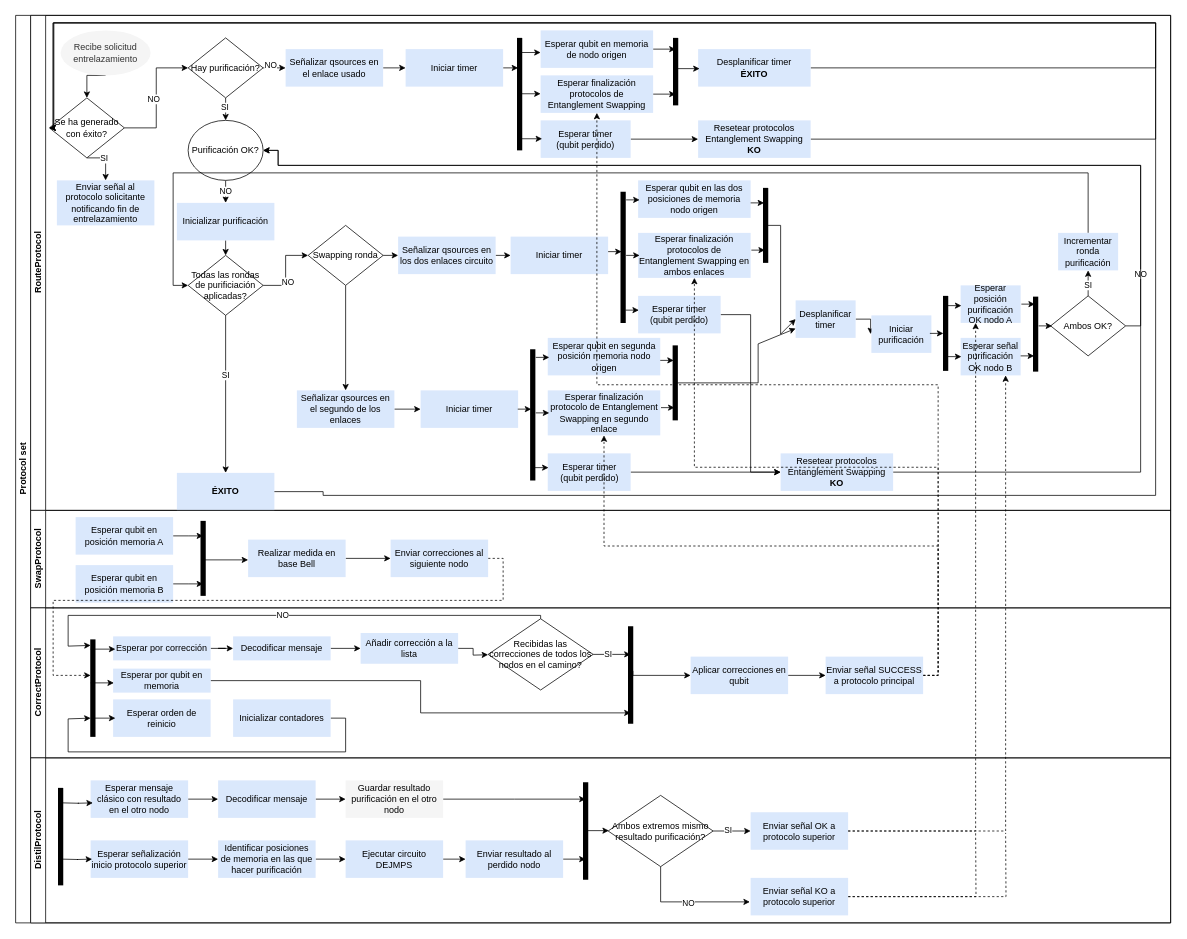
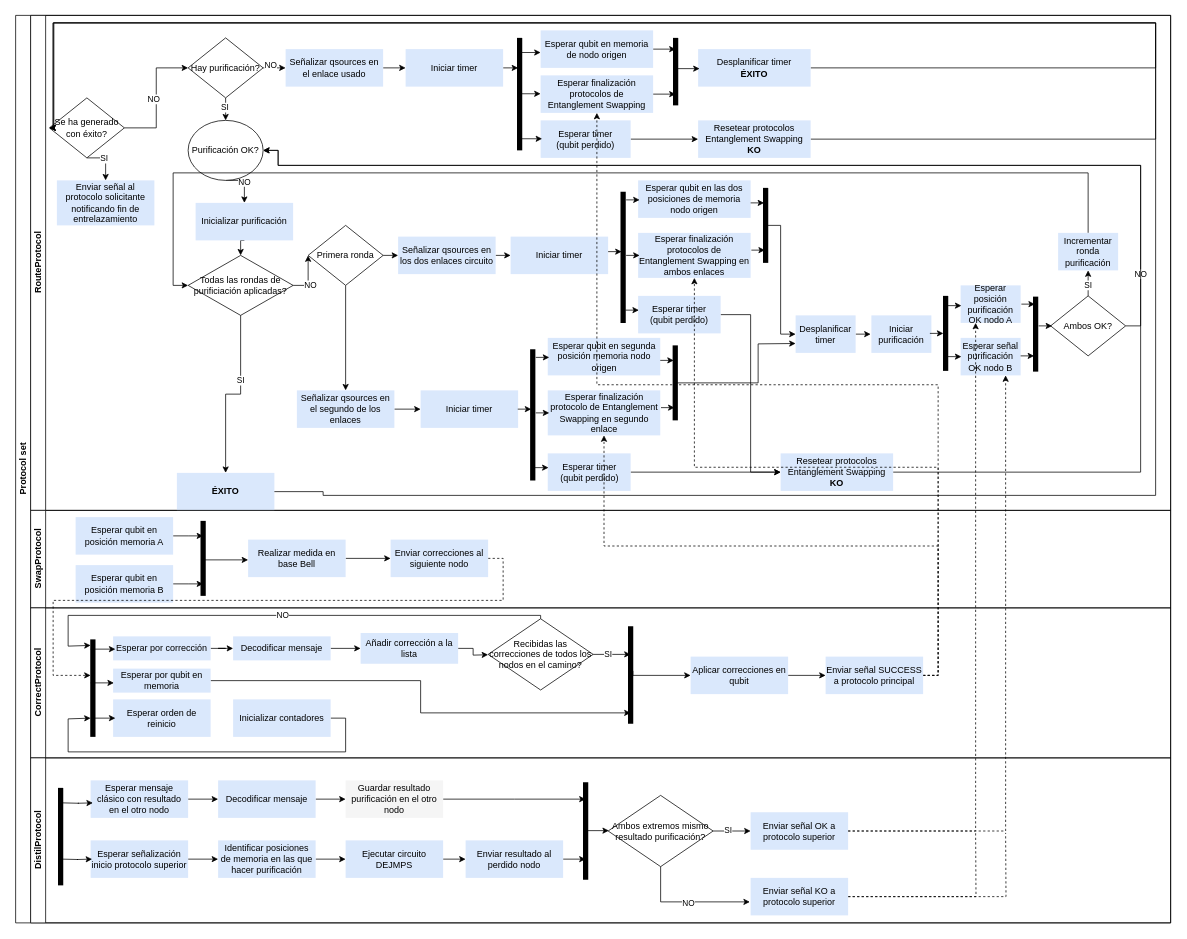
node "Recibe solicitud entrelazamiento": removed
edge "Recibe solicitud entrelazamiento" -> "Se ha generado con éxito?": removed
node "Inicializar purificación": moved (225, 222) -> (244, 222)
node "Swapping ronda": label "Swapping ronda" -> "Primera ronda"
node "Todas las rondas de purificiación aplicadas?": size 75x60 -> 105x60
node "Desplanificar timer": moved (825, 319) -> (825, 334)
